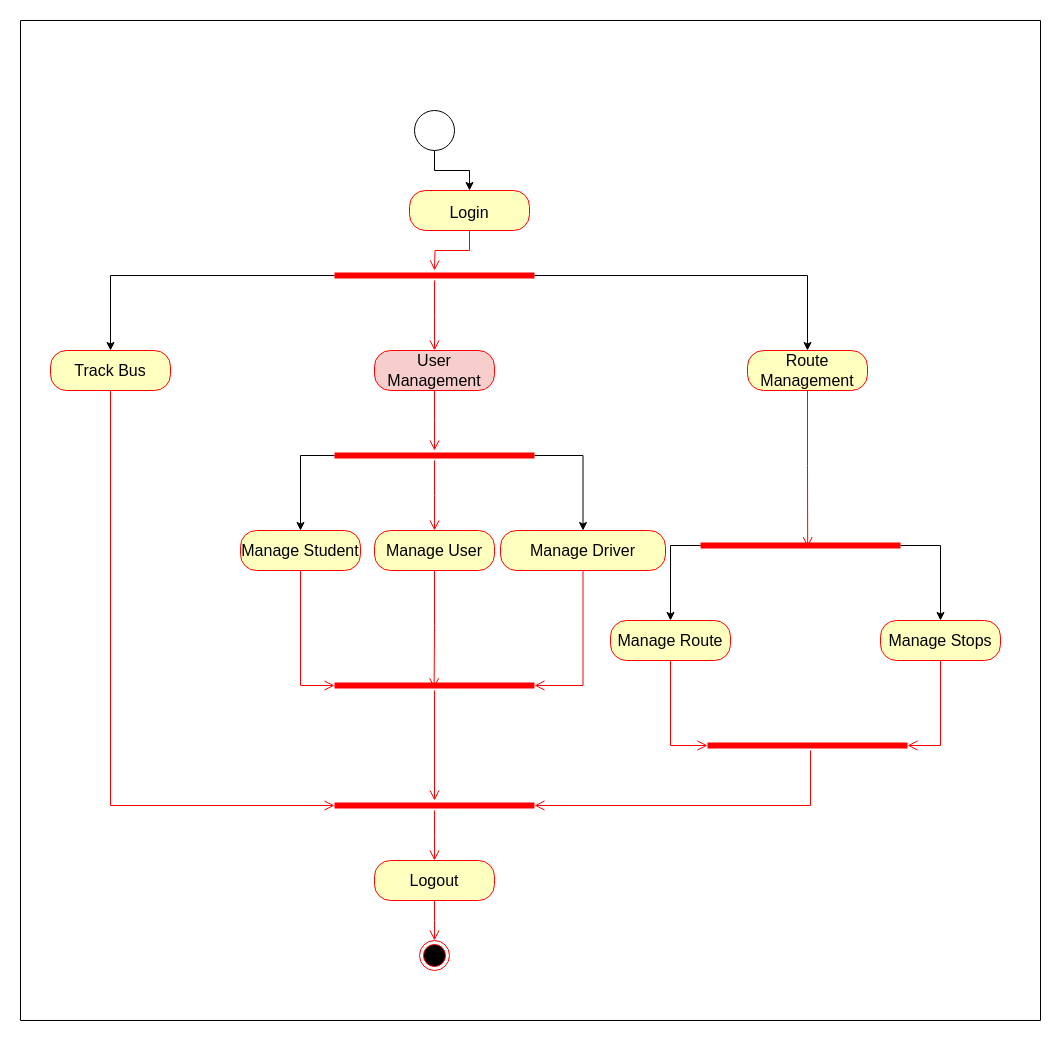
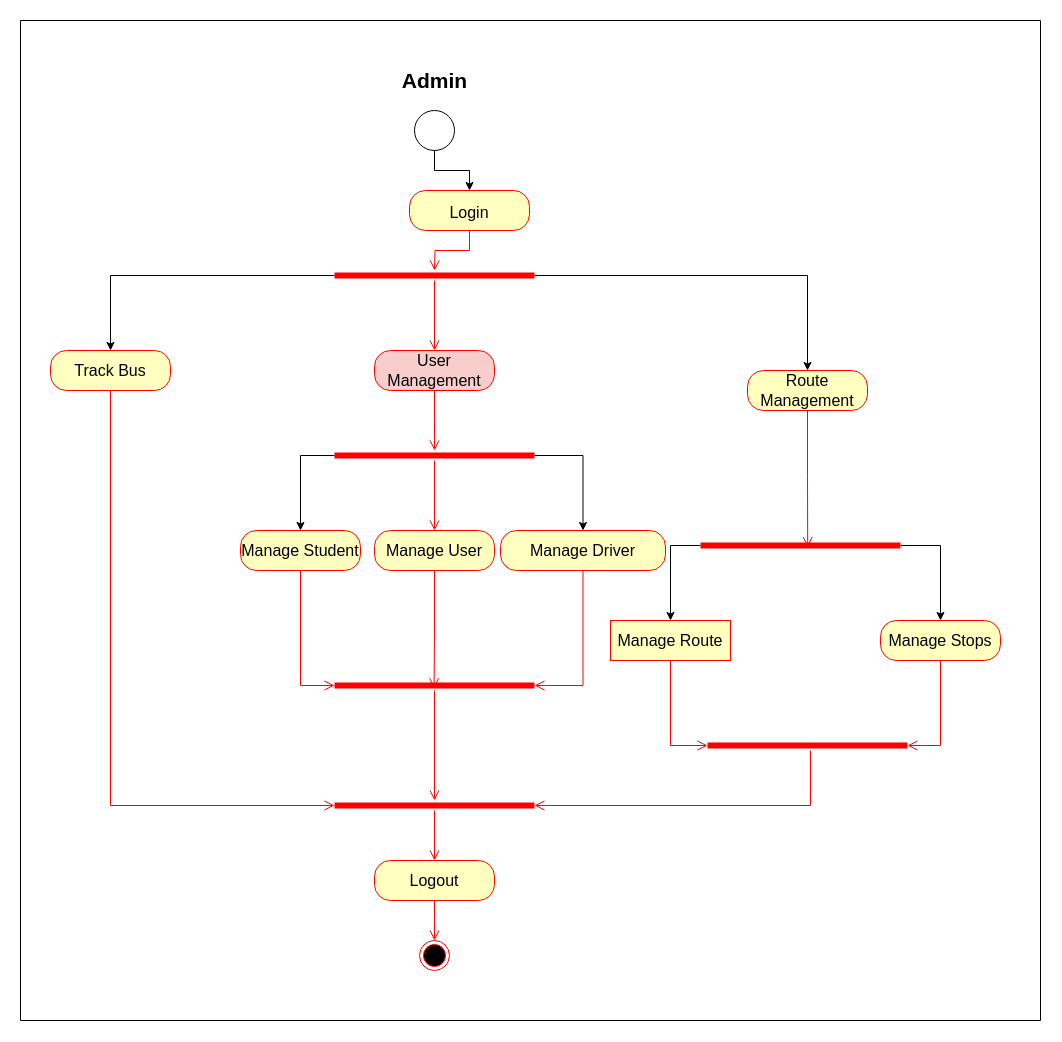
node "Admin": added
node "Route Management": moved (808, 371) -> (808, 391)
node "Manage Route": shape rounded rectangle -> rectangle
